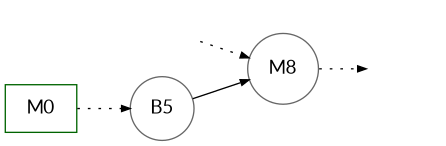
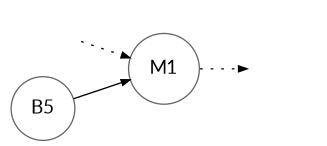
node "M8": label "M8" -> "M1"
node "M0": removed
